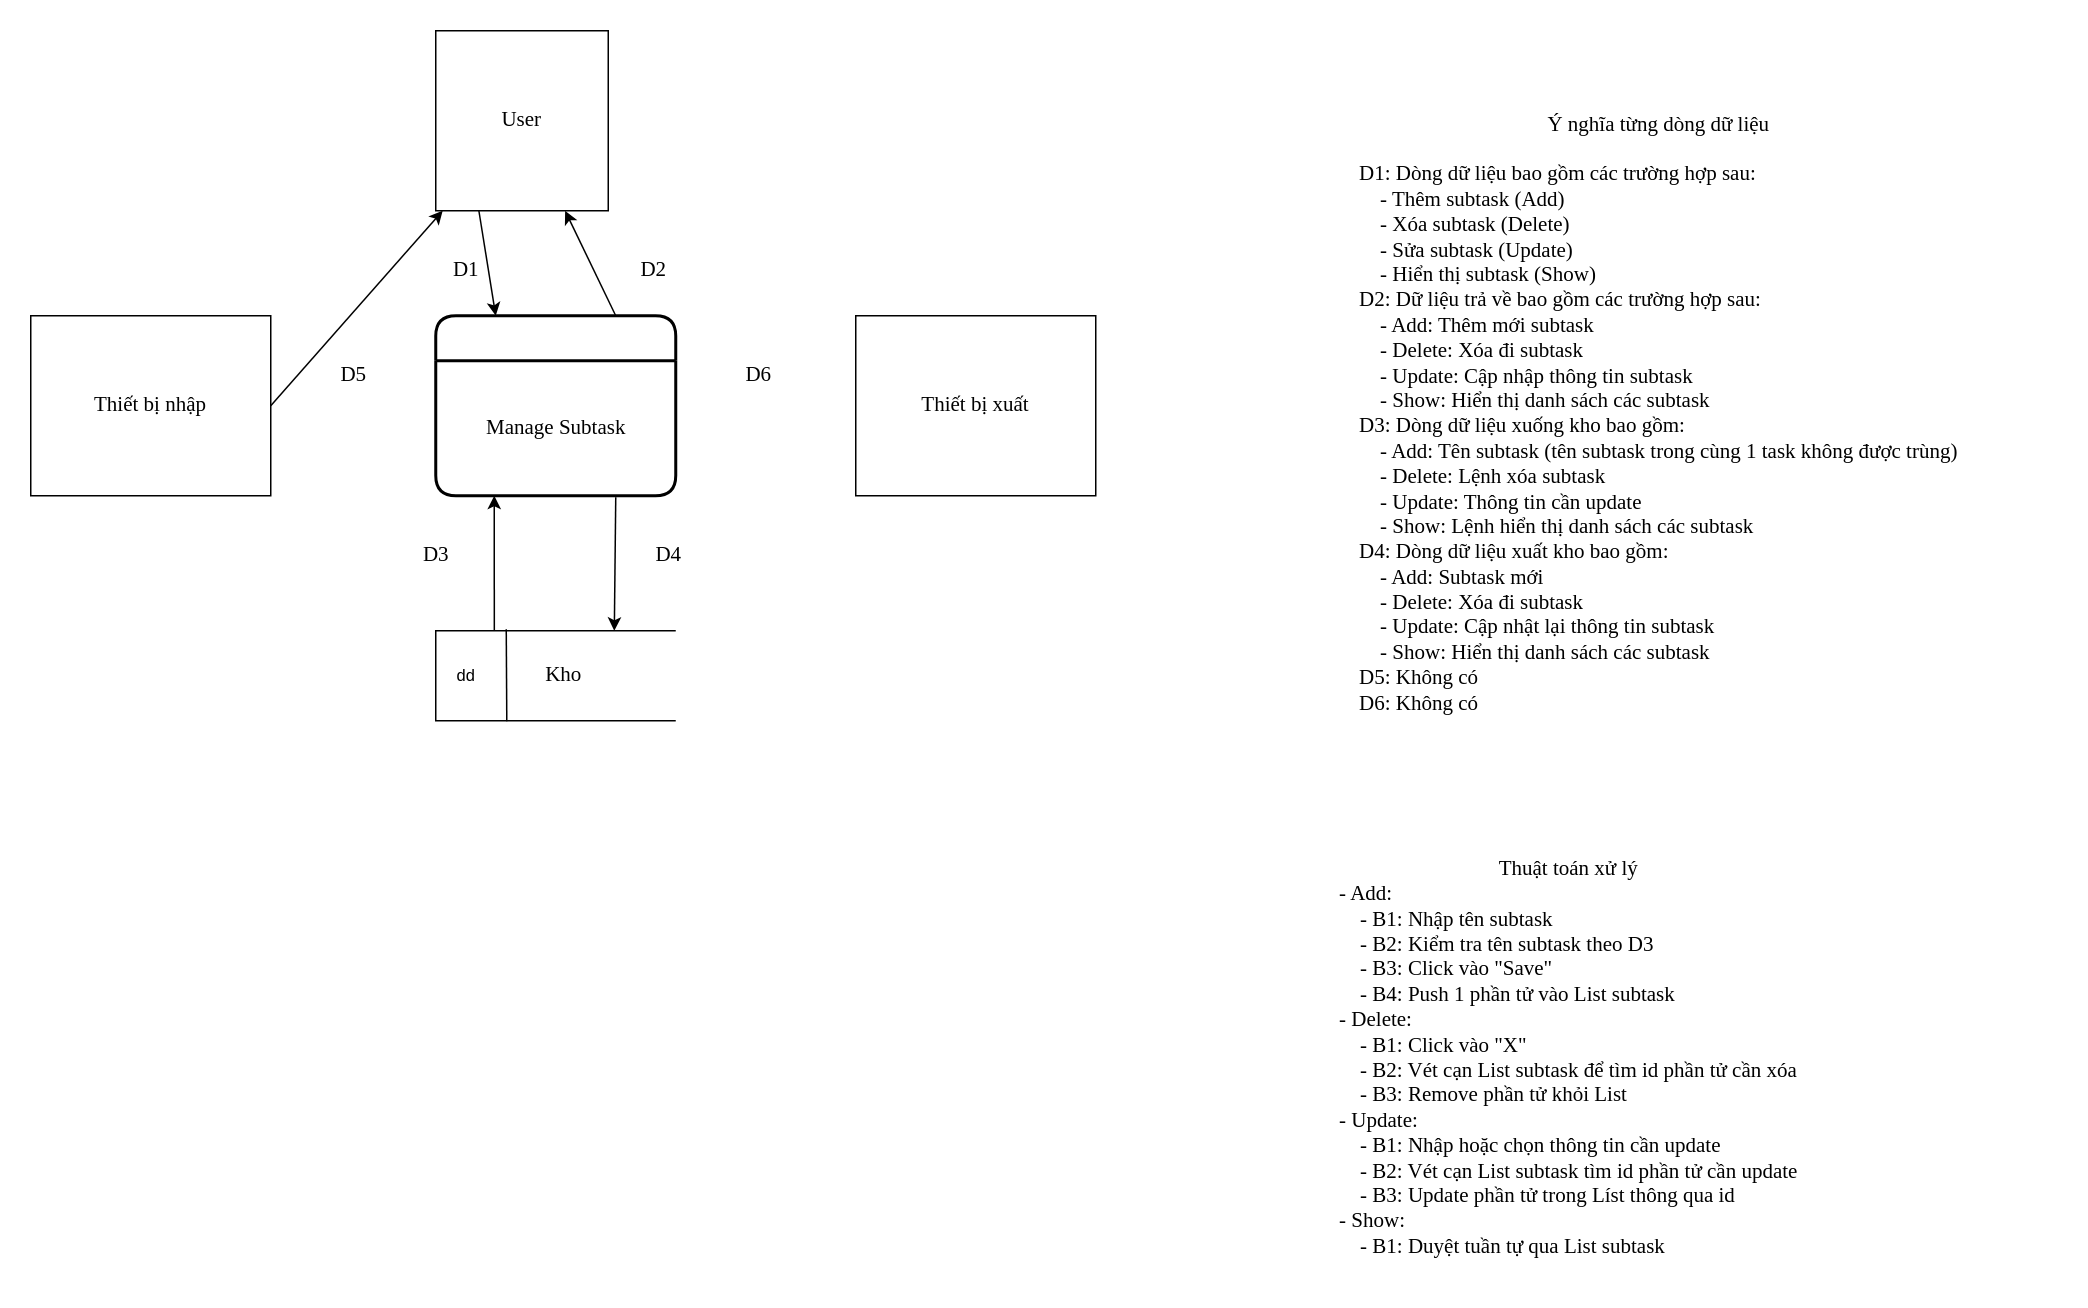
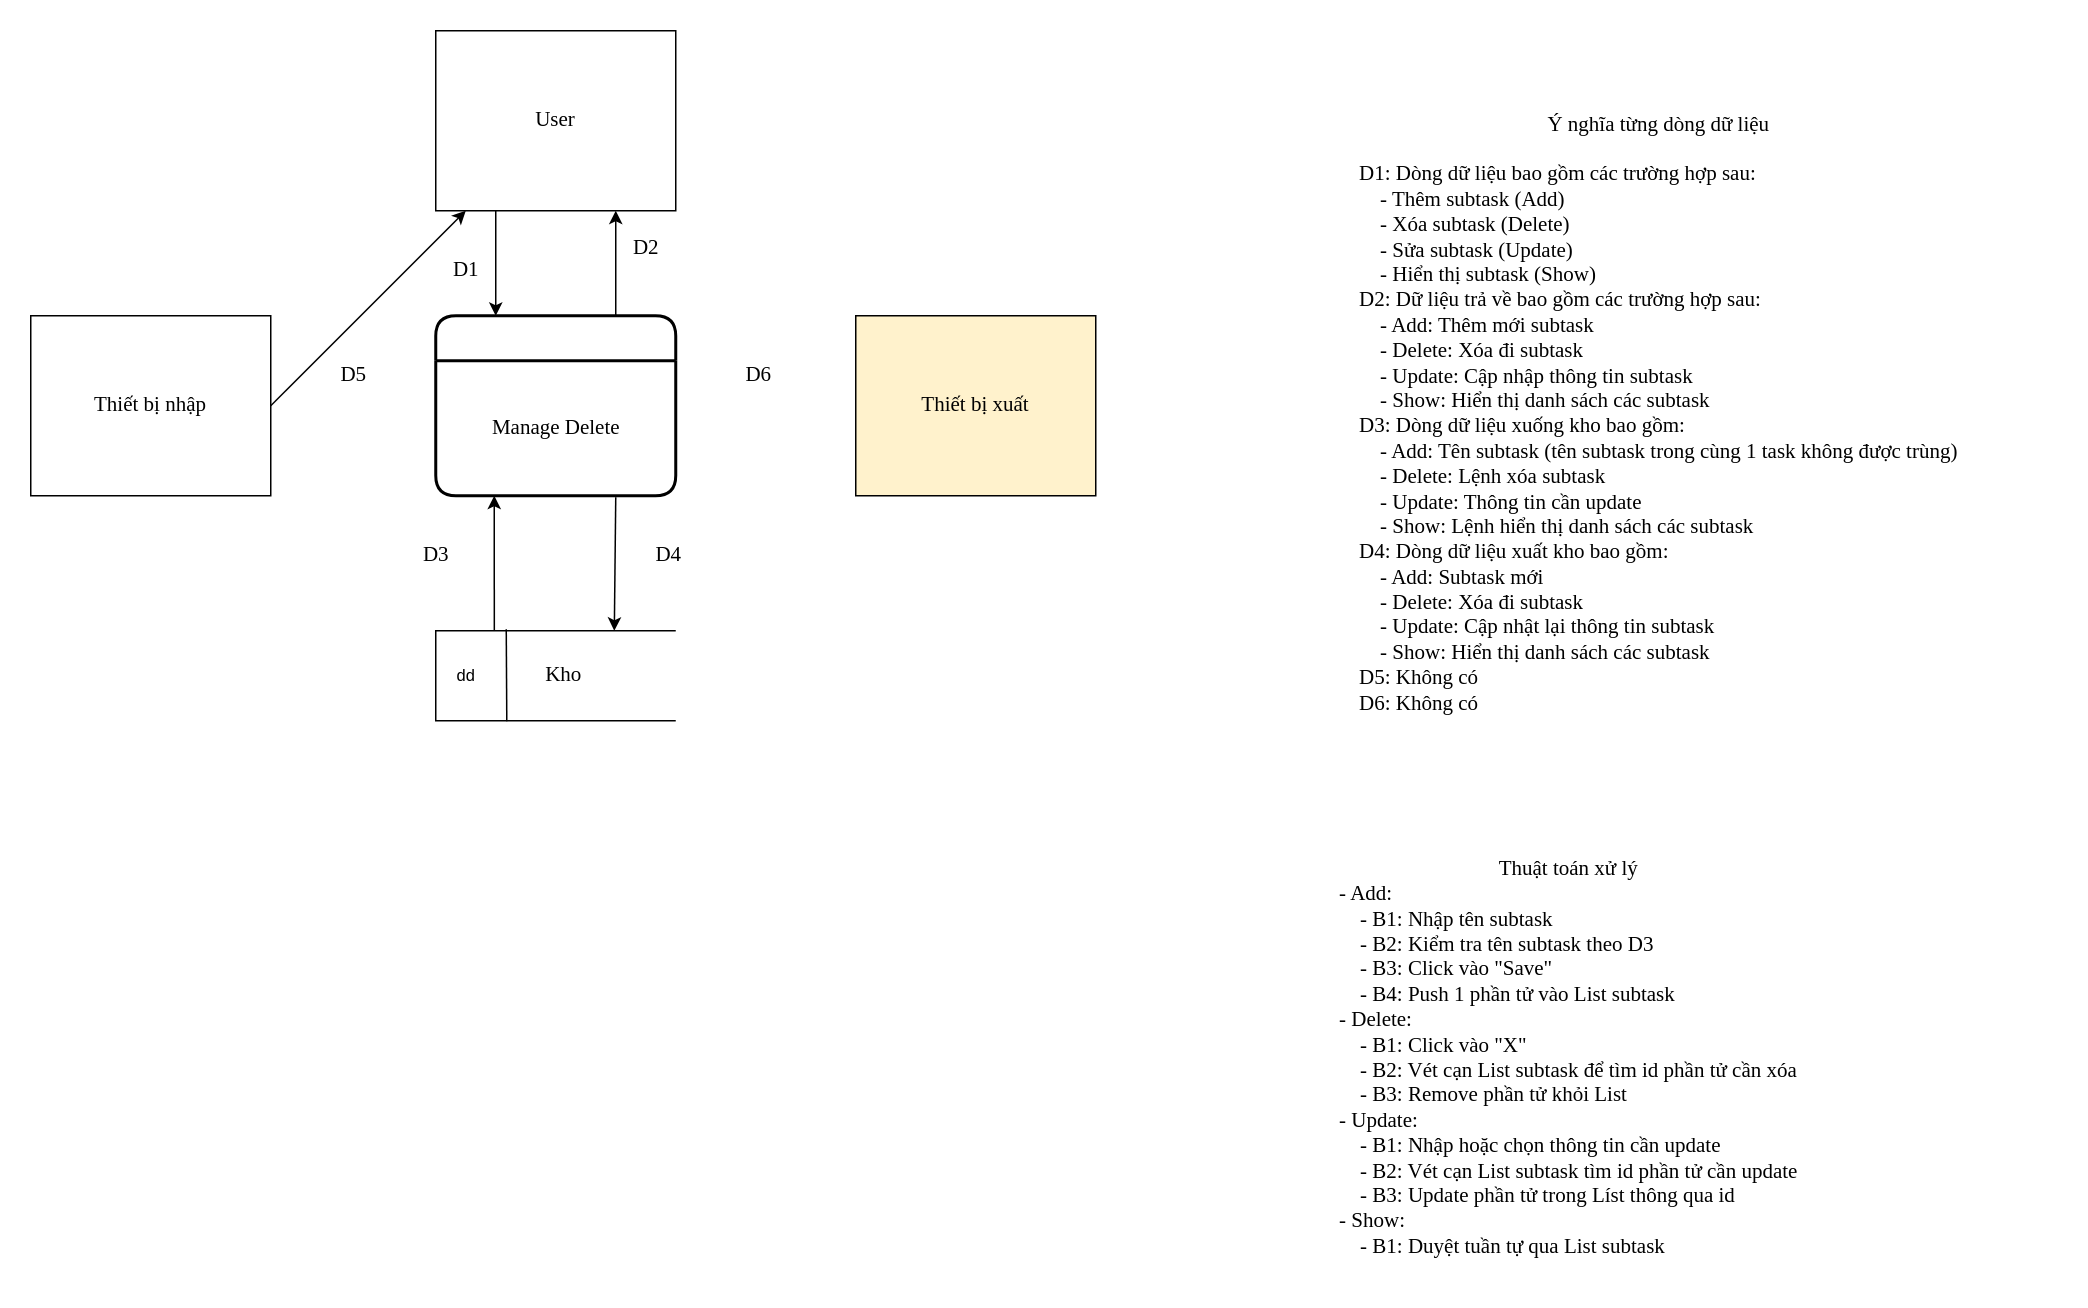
node "User": size 173x180 -> 240x180
node "D2": moved (653, 271) -> (646, 248)
node "Thiết bị xuất": fillcolor #ffffff -> #fff2cc
node "Manage Subtask": label "Manage Subtask" -> "Manage Delete"
